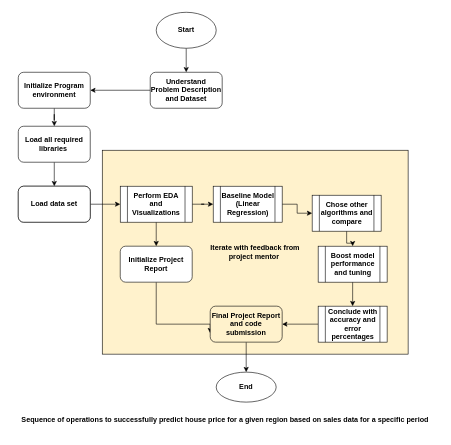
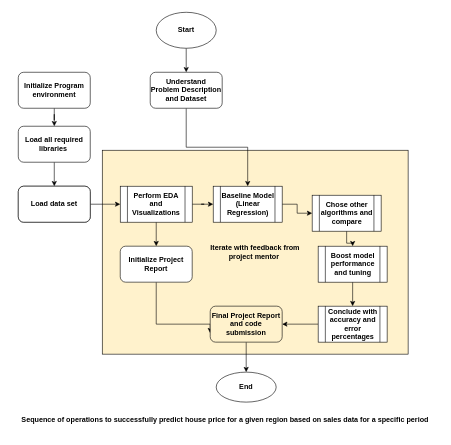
edge "Understand Problem Description and Dataset" -> "Initialize Program environment": now "Understand Problem Description and Dataset" -> "Baseline Model (Linear Regression)"
